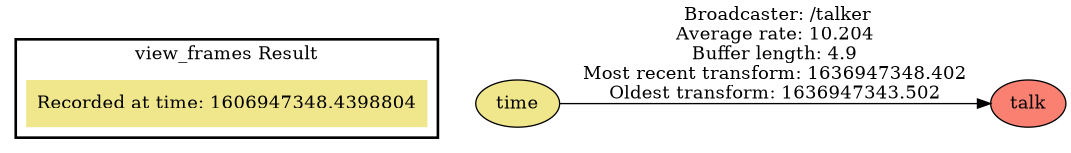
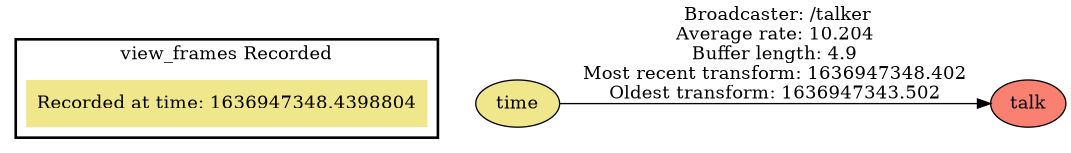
cluster "view_frames Result": label "view_frames Result" -> "view_frames Recorded"
node "Recorded at time: 1606947348.4398804": label "Recorded at time: 1606947348.4398804" -> "Recorded at time: 1636947348.4398804"
